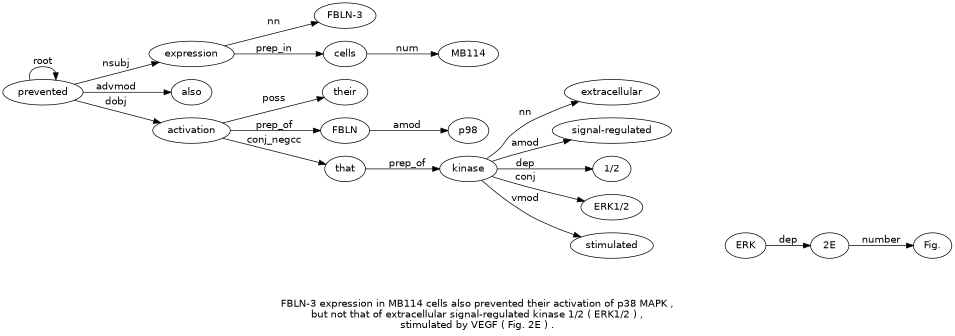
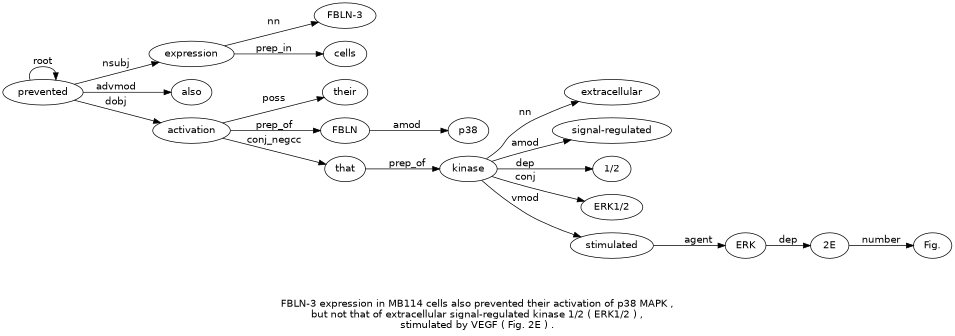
node "MB114": removed
node "p98": label "p98" -> "p38"
edge "stimulated" -> "ERK": added, label "agent"
